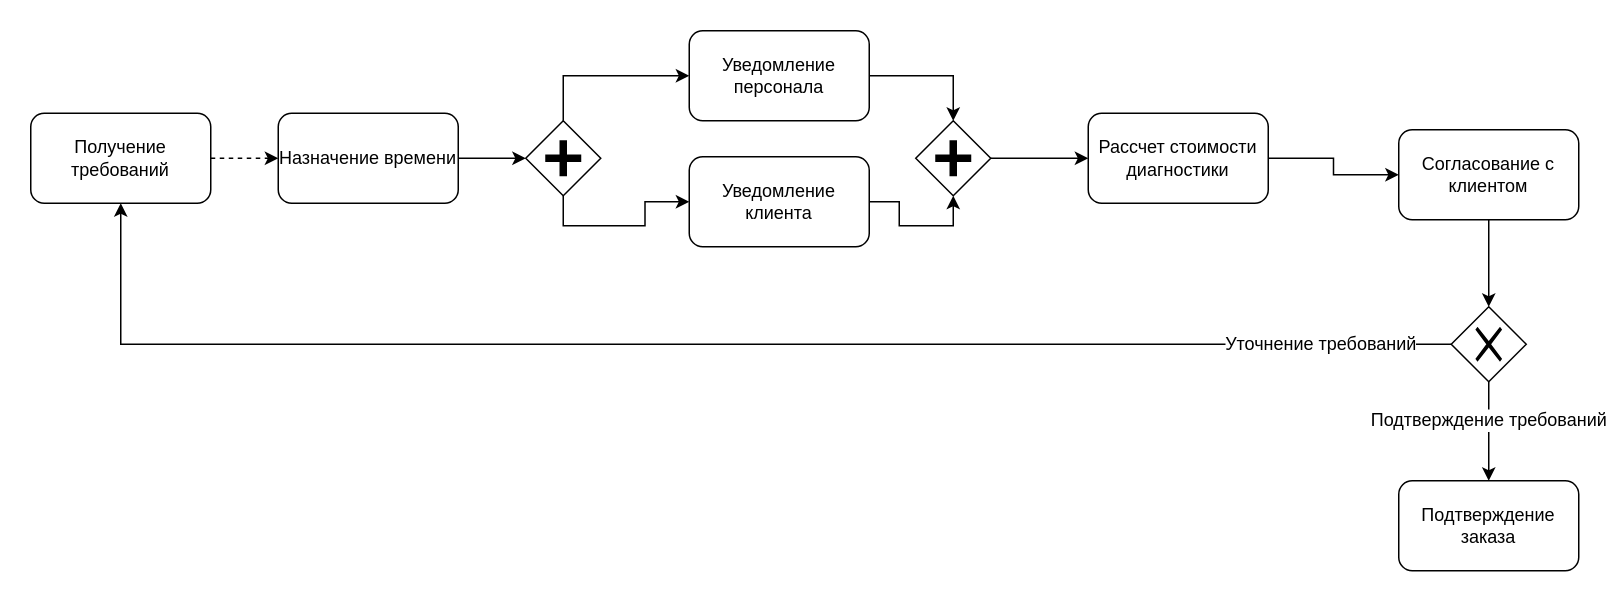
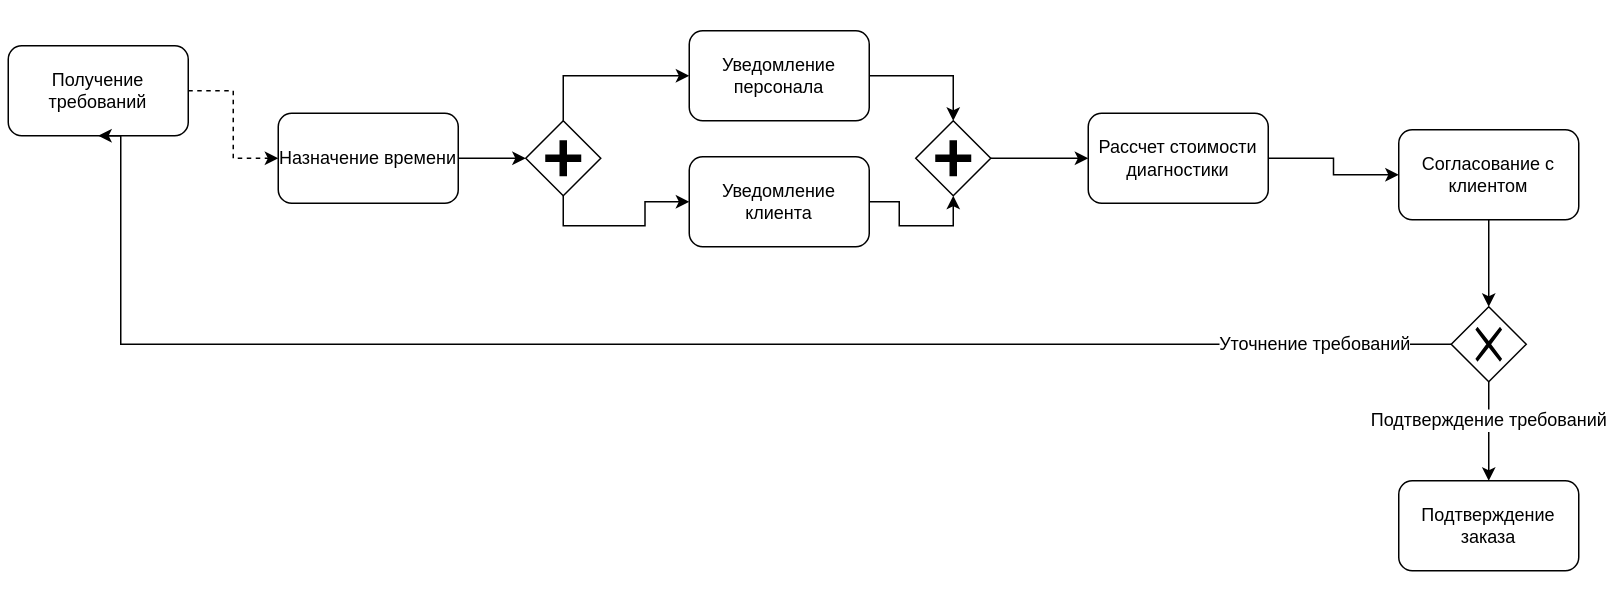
node "Получение требований": moved (121, 158) -> (98, 91)
